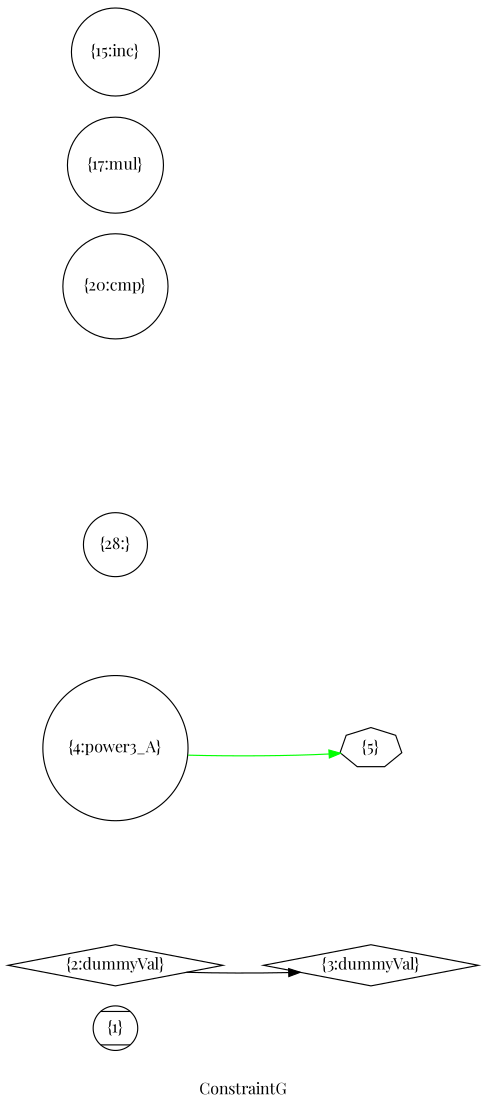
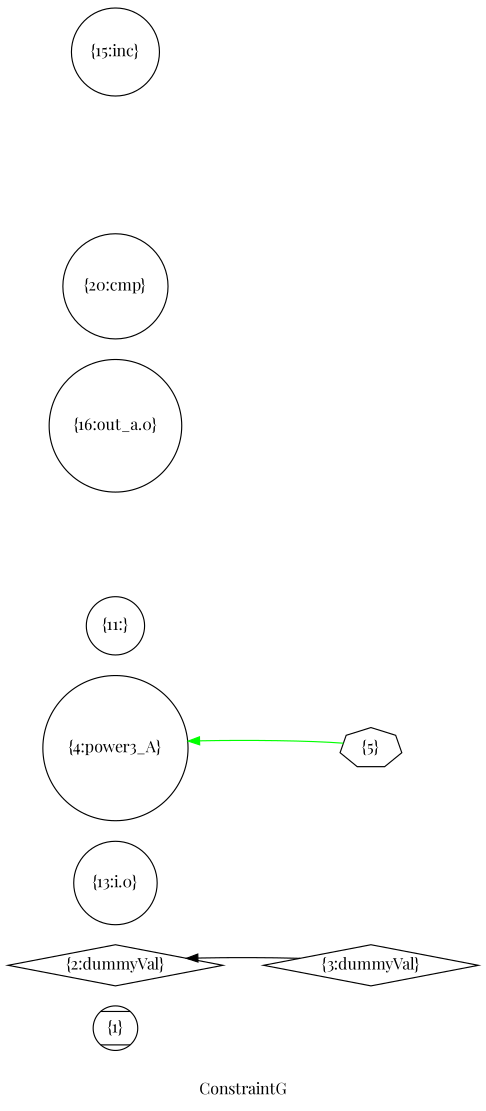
node "{17:mul}": removed
node "{16:out_a.0}": added
node "{28:}": removed
node "{11:}": added
edge "{4:power3_A}" -> "{5}": reversed
node "{13:i.0}": added
edge "{2:dummyVal}" -> "{3:dummyVal}": reversed
